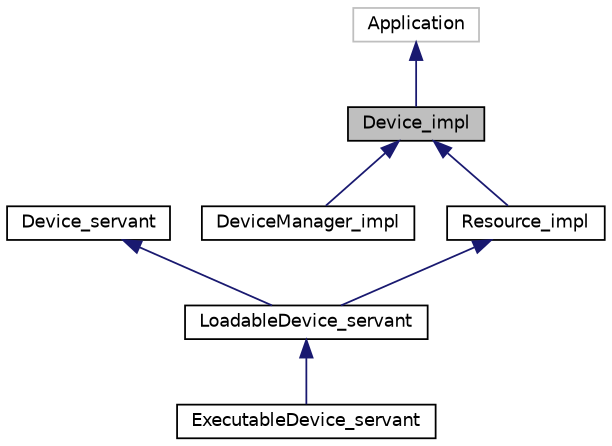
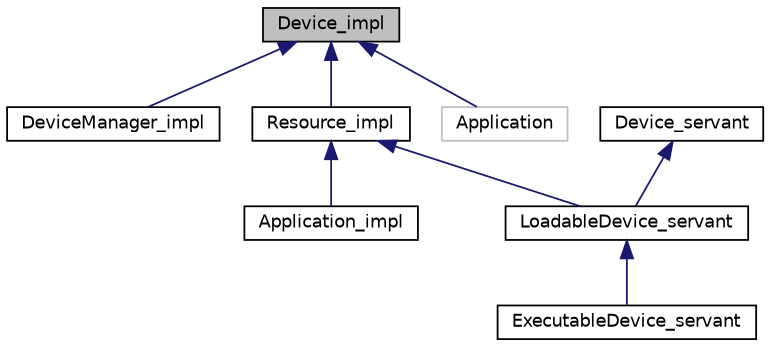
edge "Device_impl" -> "Application": reversed
node "Application_impl": added
